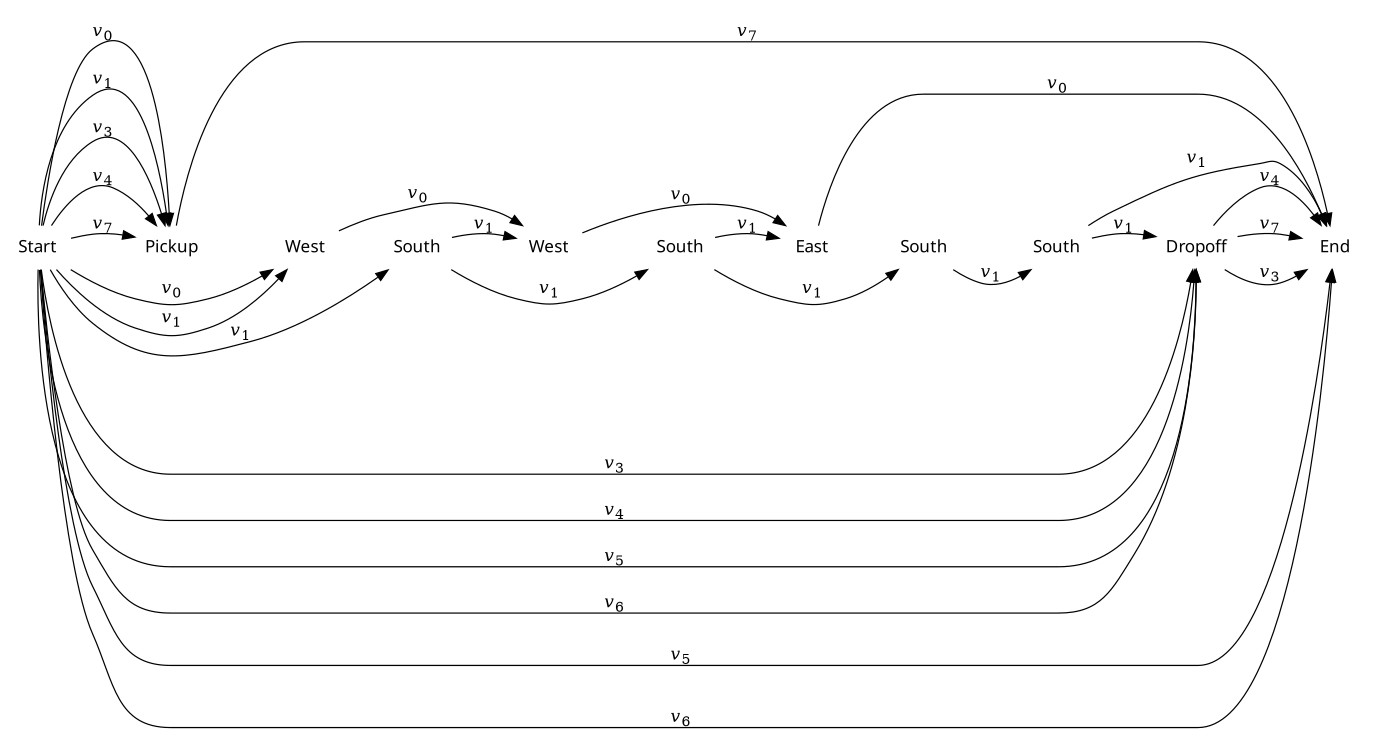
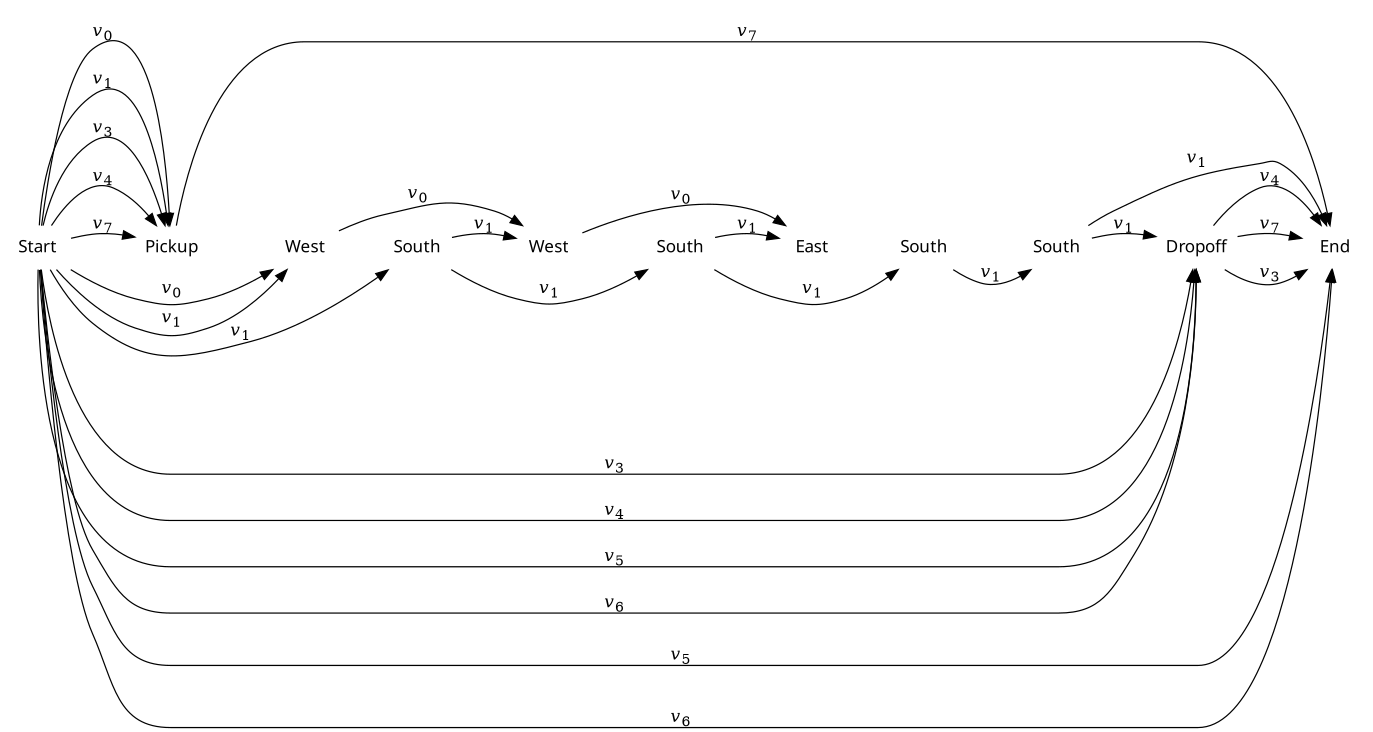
edge "East" -> "End": removed, label "v 0"
